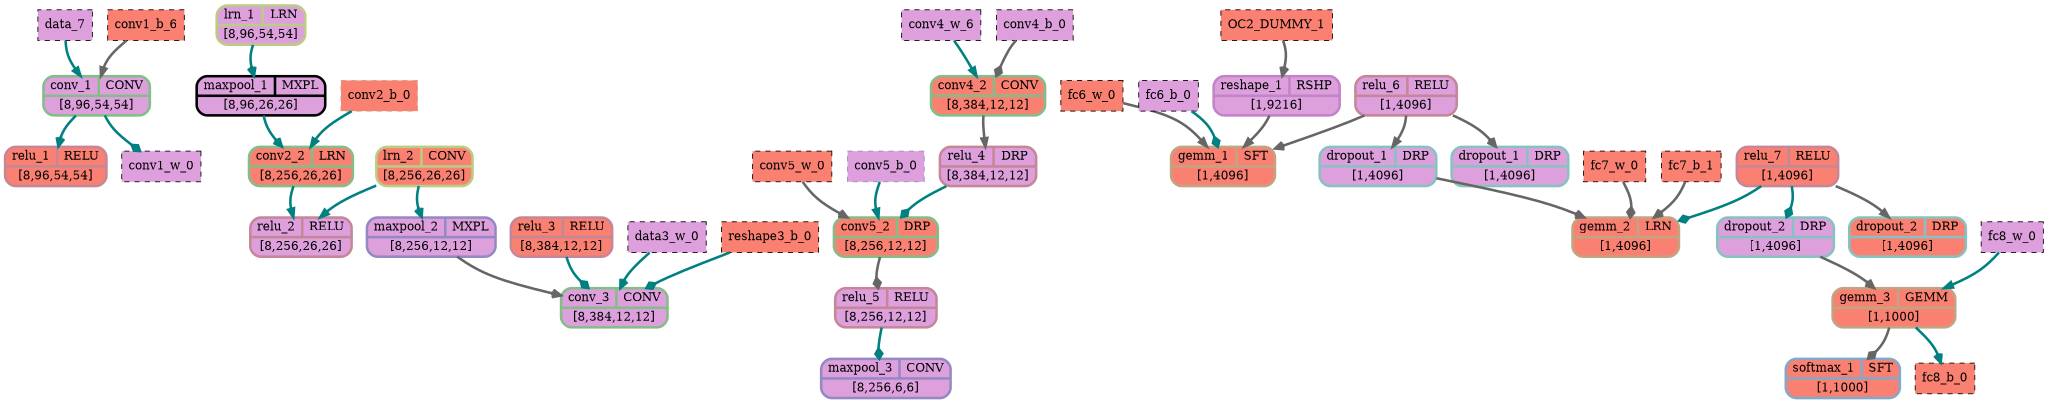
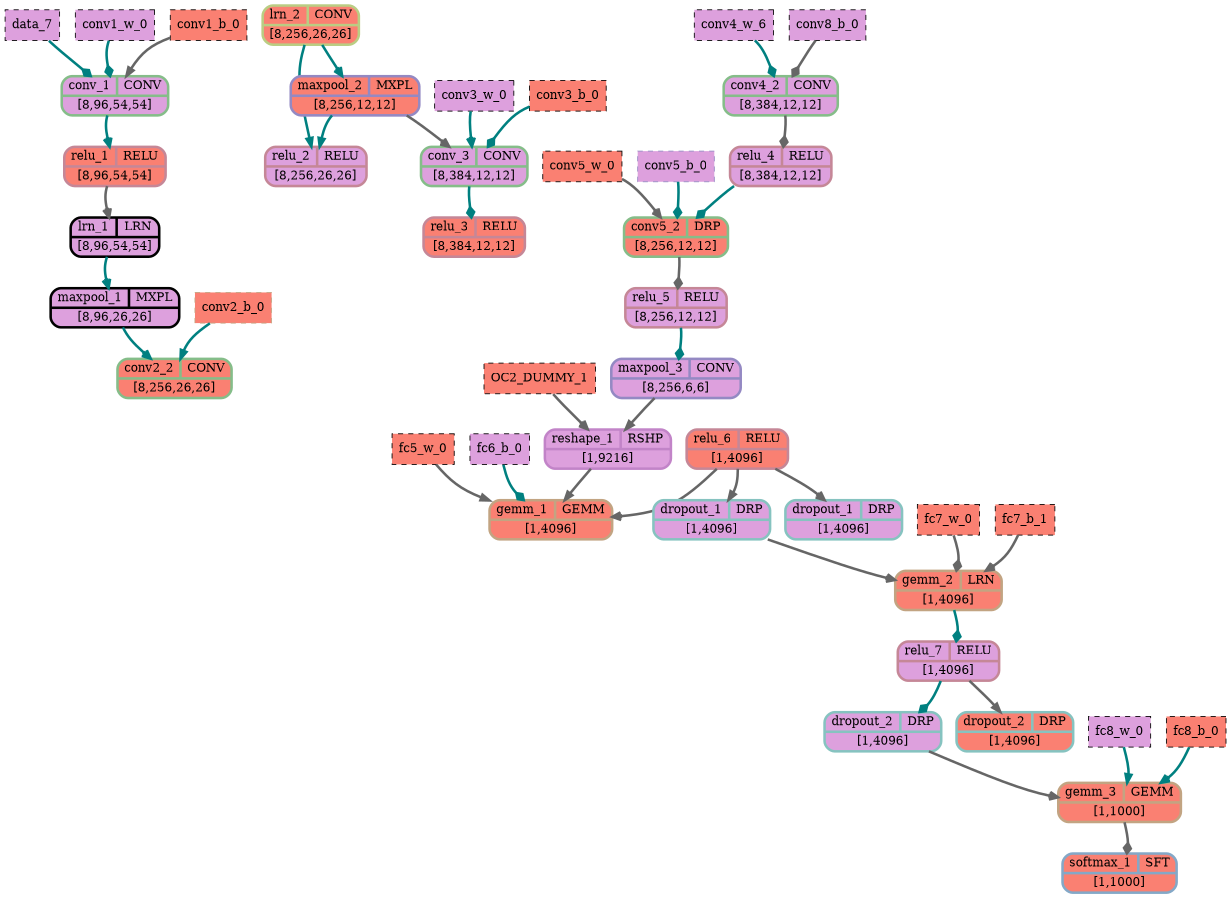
node "conv1_b_6": label "conv1_b_6" -> "conv1_b_0"
node "lrn_1": color #bacd83 -> black
node "conv4_b_0": label "conv4_b_0" -> "conv8_b_0"
edge "conv4_w_6" -> "conv4_2": arrowhead normal -> diamond
edge "data_7" -> "conv_1": arrowhead normal -> diamond
node "conv4_2": fillcolor salmon -> plum
node "fc6_w_0": label "fc6_w_0" -> "fc5_w_0"
node "relu_6": fillcolor plum -> salmon
edge "conv4_2" -> "relu_4": arrowhead normal -> diamond
edge "conv_1" -> "conv1_w_0": reversed
node "conv2_2": text "LRN" -> "CONV"
node "relu_4": text "DRP" -> "RELU"
node "gemm_1": text "SFT" -> "GEMM"
node "relu_7": fillcolor salmon -> plum
edge "conv5_b_0" -> "conv5_2": arrowhead normal -> diamond
edge "conv2_2" -> "relu_2": now "maxpool_2" -> "relu_2"
edge "relu_1" -> "lrn_1": added
edge "relu_7" -> "gemm_2": reversed
node "maxpool_2": fillcolor plum -> salmon
node "data3_w_0": label "data3_w_0" -> "conv3_w_0"
node "reshape3_b_0": label "reshape3_b_0" -> "conv3_b_0"
edge "relu_3" -> "conv_3": reversed
edge "gemm_3" -> "fc8_b_0": reversed
edge "maxpool_3" -> "reshape_1": added
